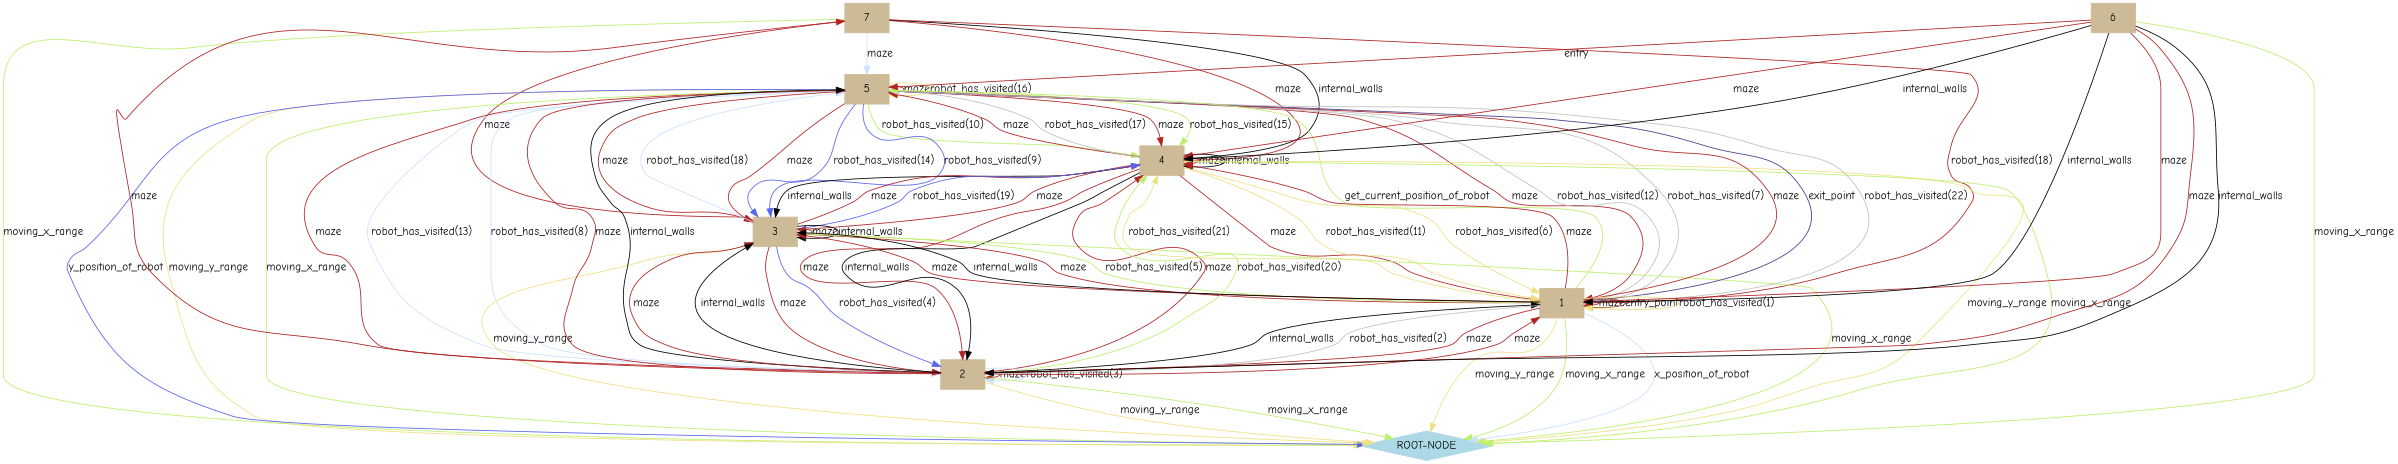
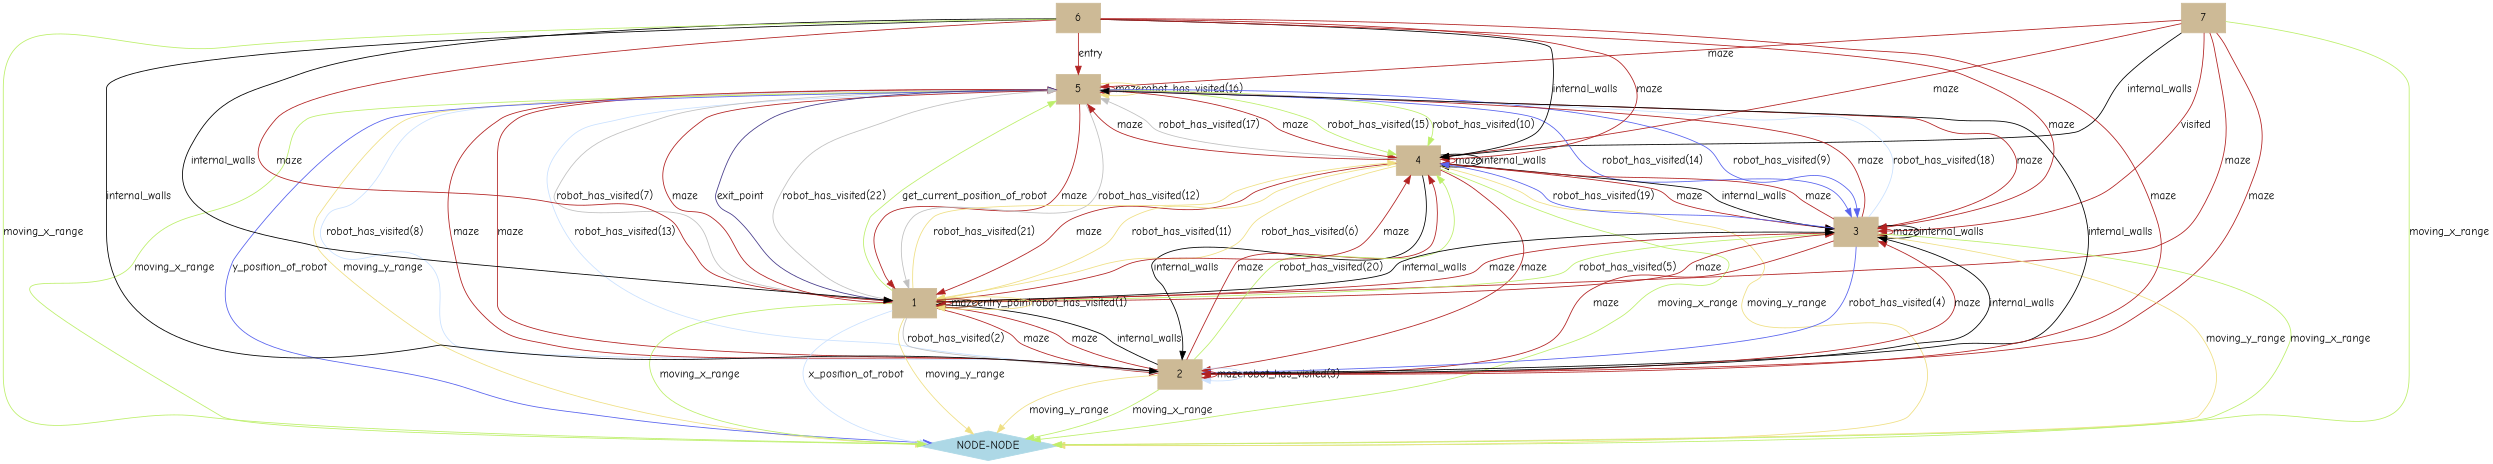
edge "6" -> "3": added, label "maze"
edge "7" -> "5": color LightSteelBlue1 -> firebrick
edge "7" -> "3": label "maze" -> "visited"
edge "7" -> "1": label "robot_has_visited(18)" -> "maze"
edge "2" -> "7": reversed
node "ROOT-NODE": label "ROOT-NODE" -> "NODE-NODE"
